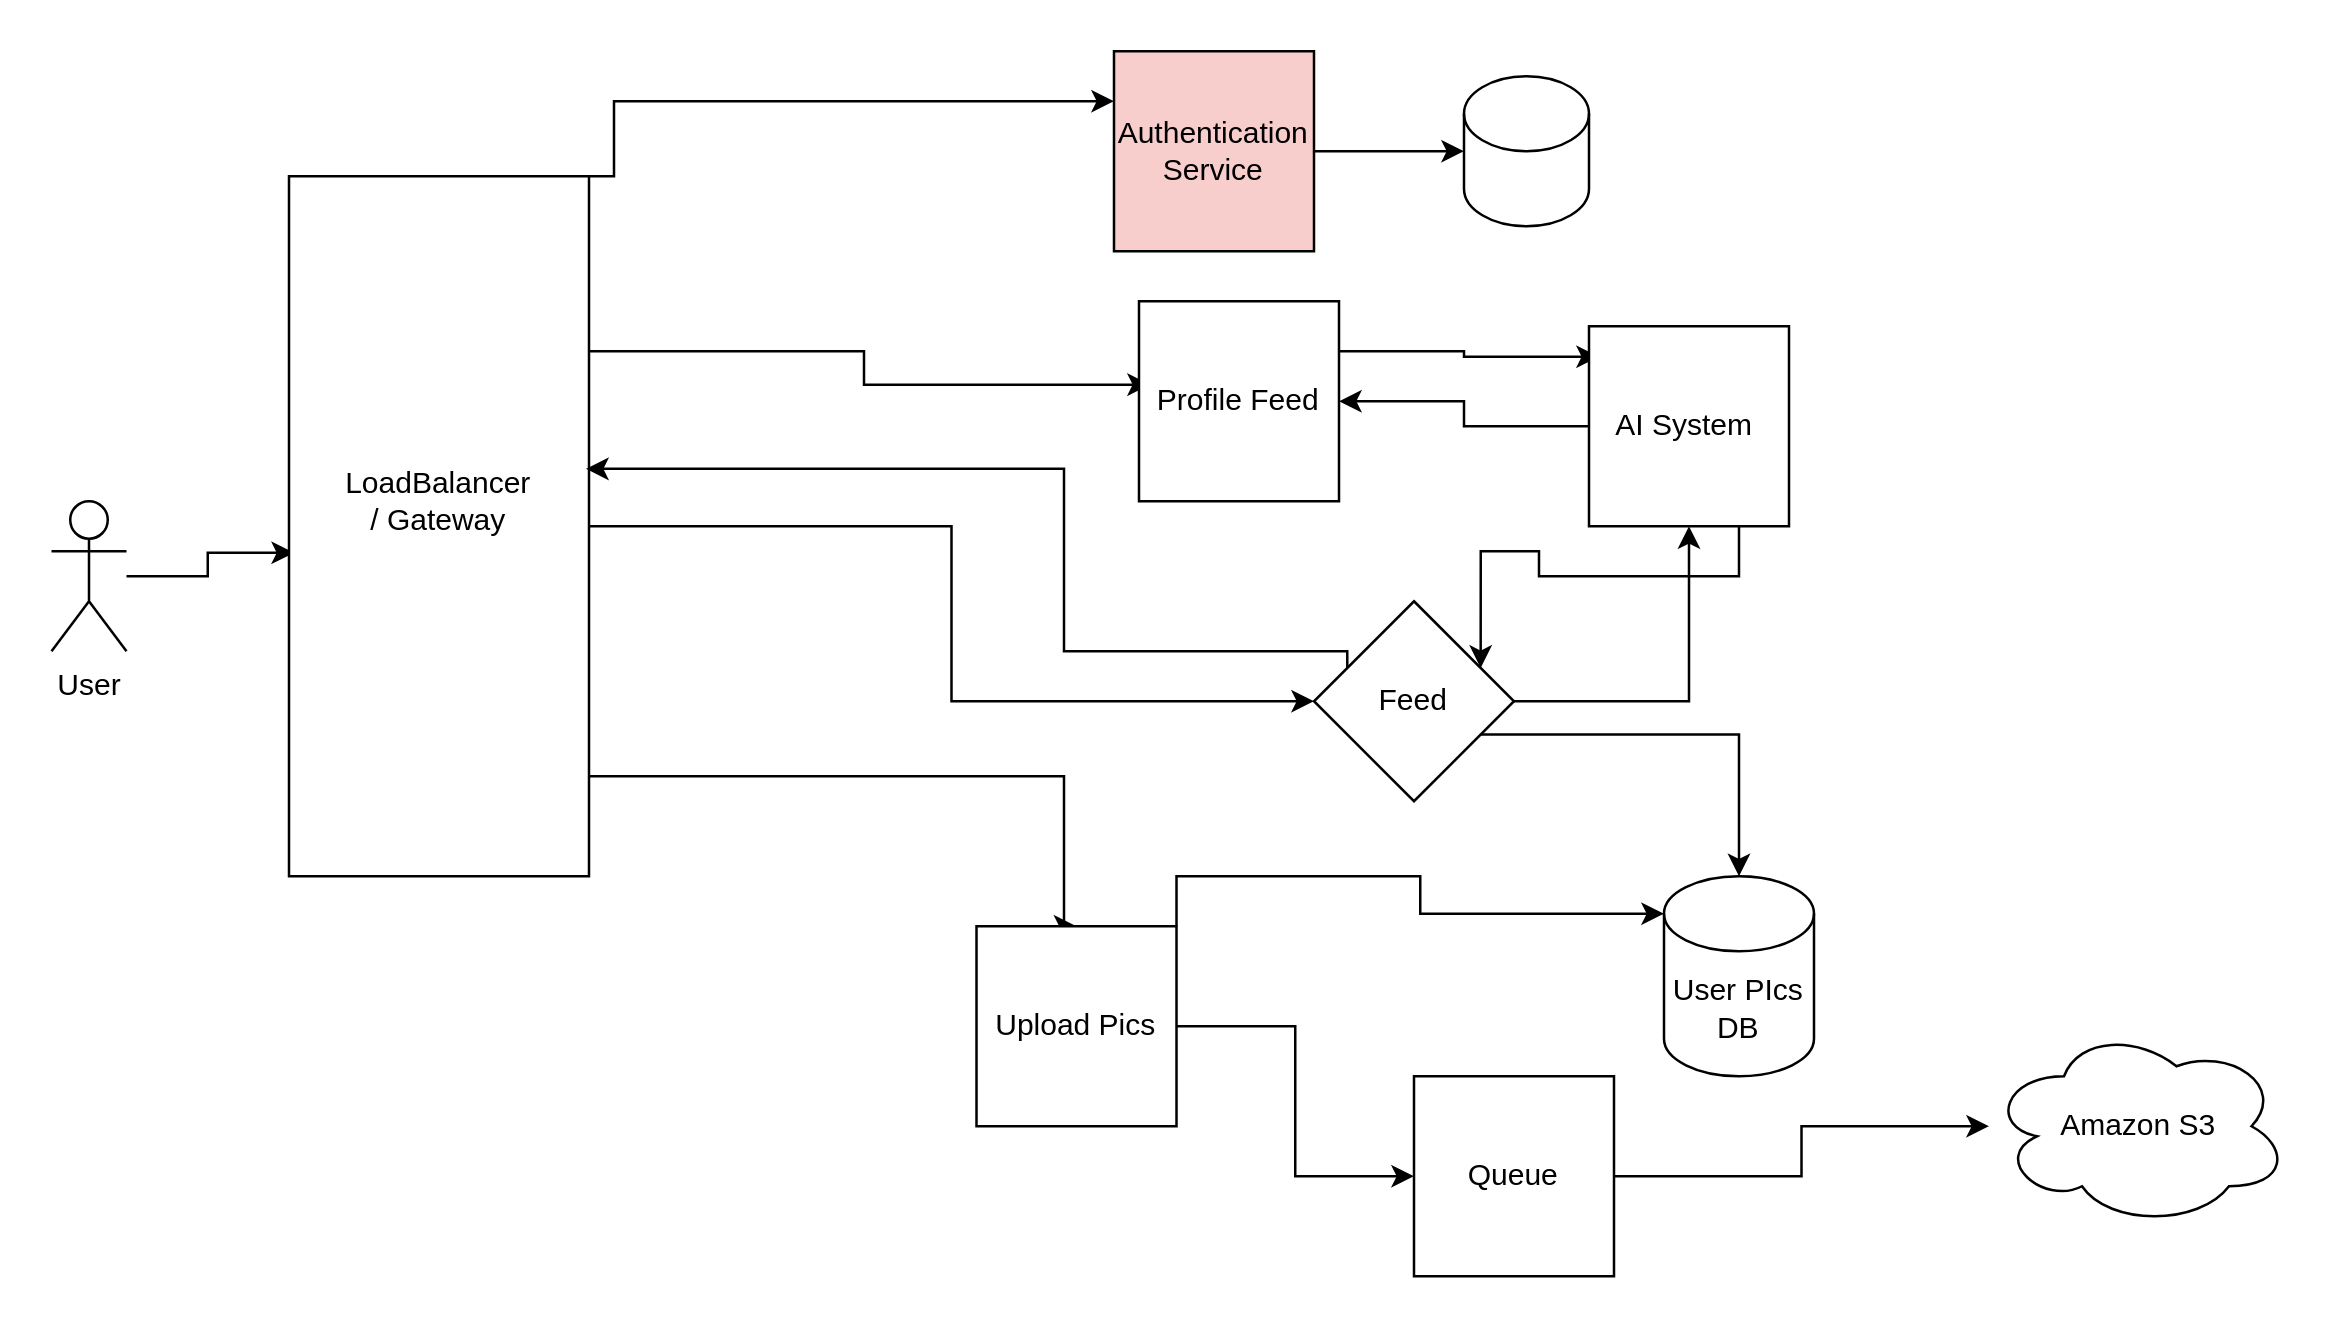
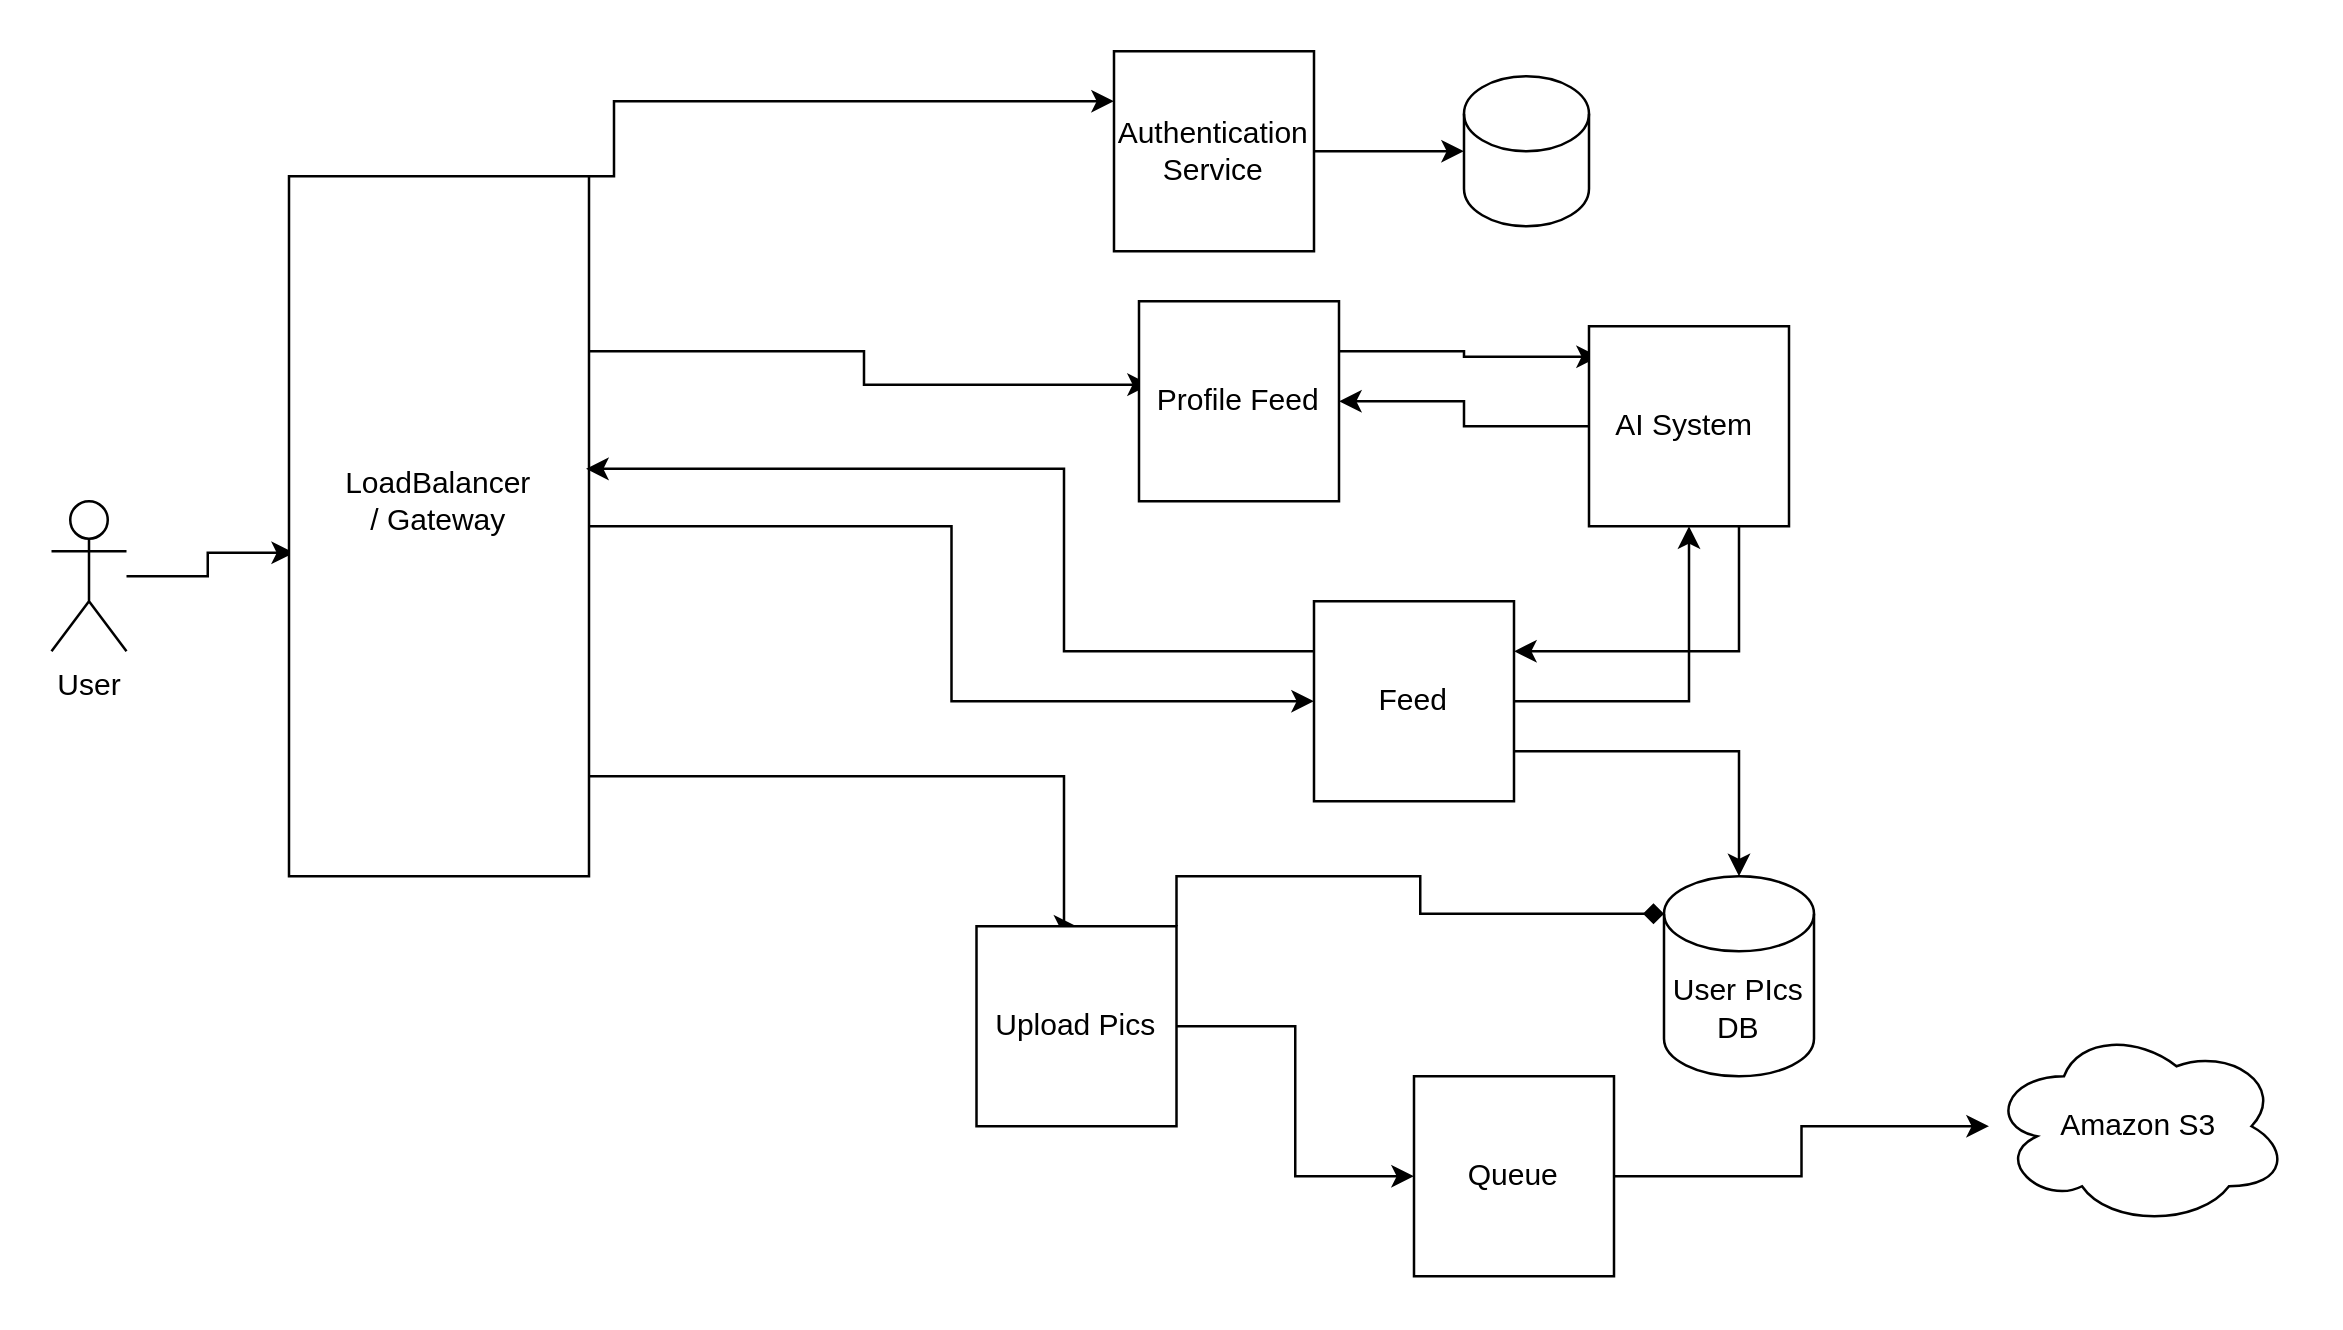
node "Authentication Service": fillcolor #f8cecc -> #ffffff
node "Feed": shape diamond -> rectangle
edge "Upload Pics" -> "User PIcs DB": arrowhead classic -> diamond
